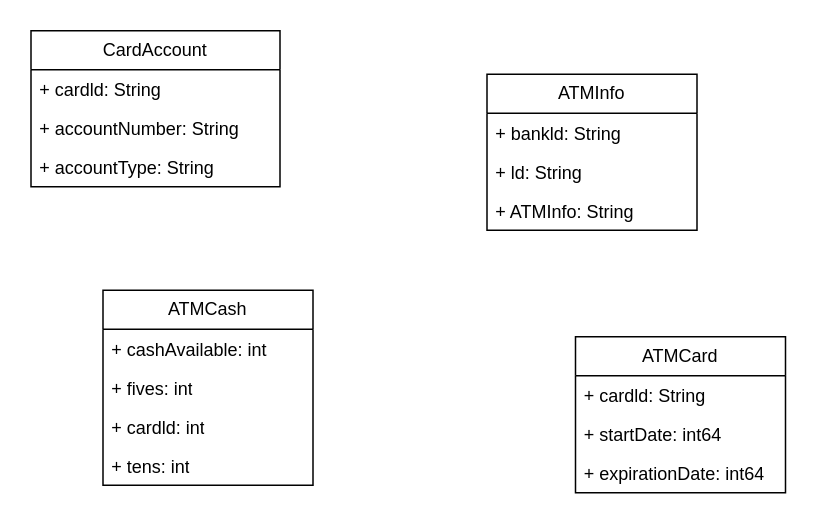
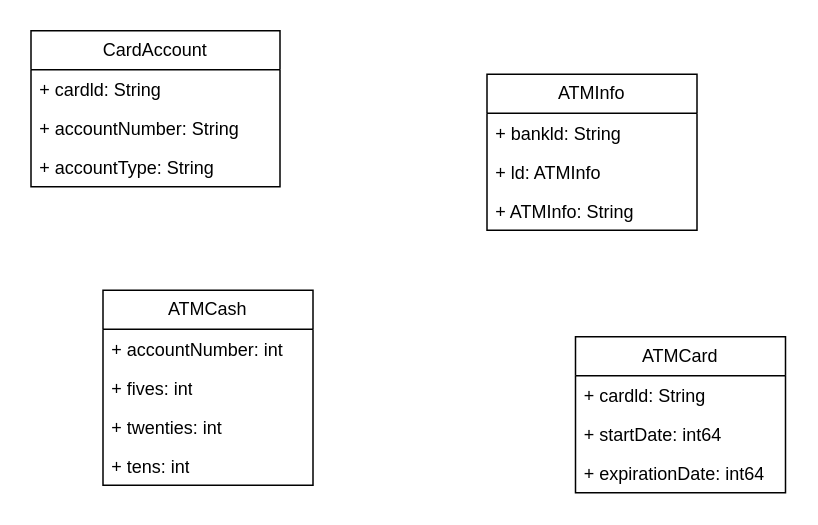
node "+ ld: String": label "+ ld: String" -> "+ ld: ATMInfo"
node "+ cashAvailable: int": label "+ cashAvailable: int" -> "+ accountNumber: int"
node "+ cardld: int": label "+ cardld: int" -> "+ twenties: int"
